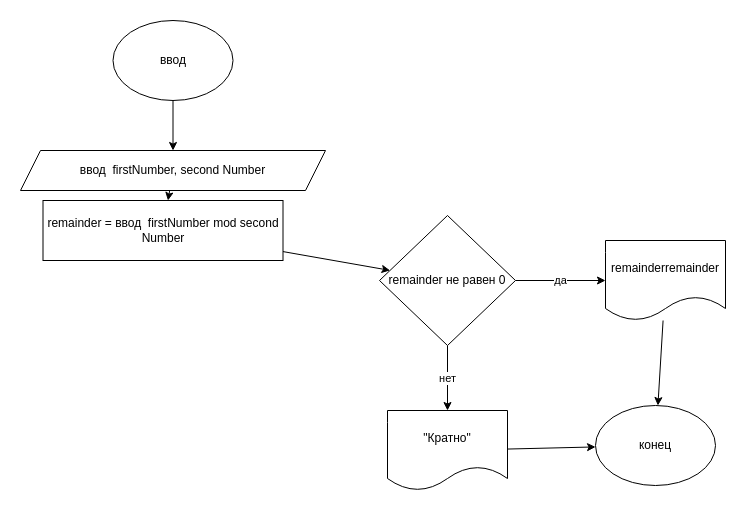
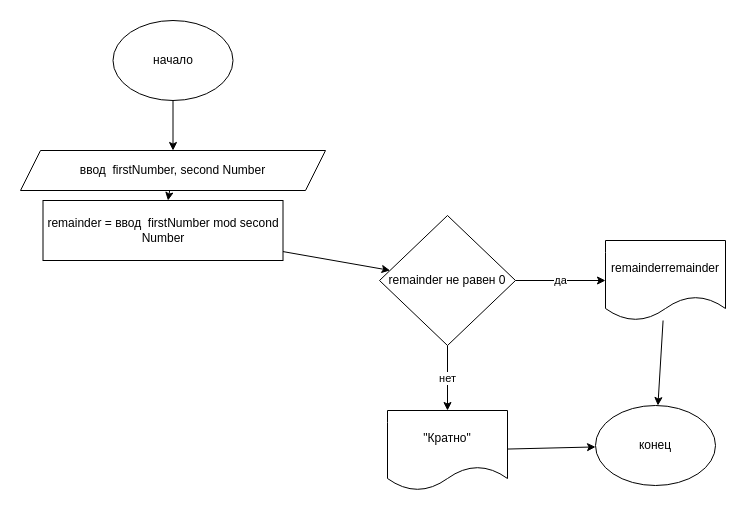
node "ввод": label "ввод" -> "начало"
